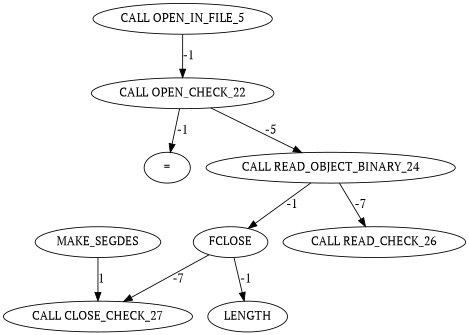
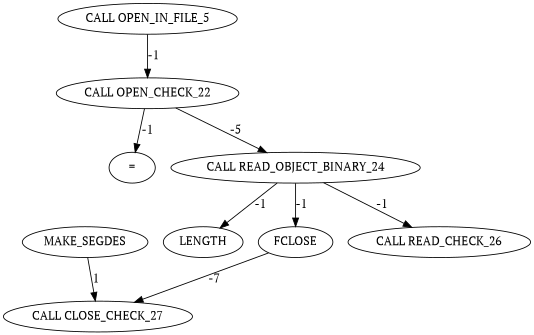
edge "CALL READ_OBJECT_BINARY_24" -> "CALL READ_CHECK_26": label "-7" -> "-1"
edge "FCLOSE" -> "LENGTH": now "CALL READ_OBJECT_BINARY_24" -> "LENGTH"
